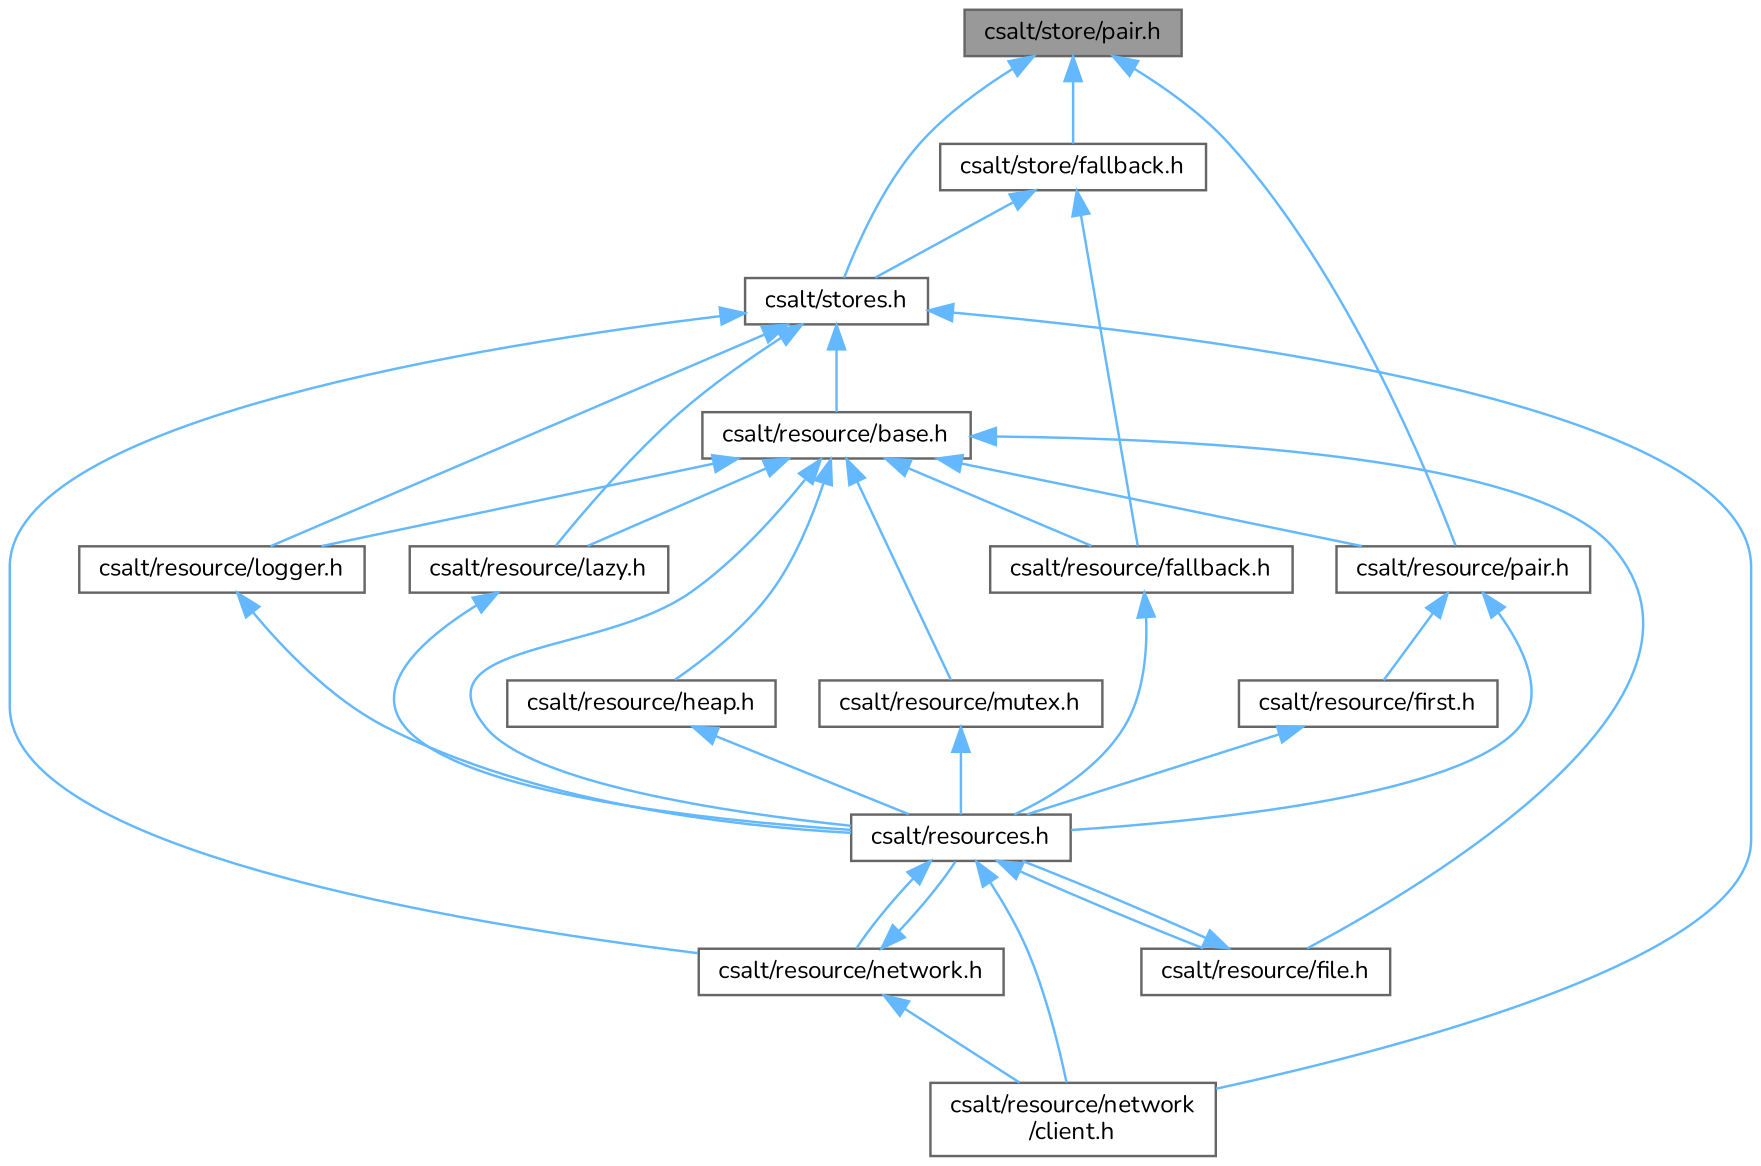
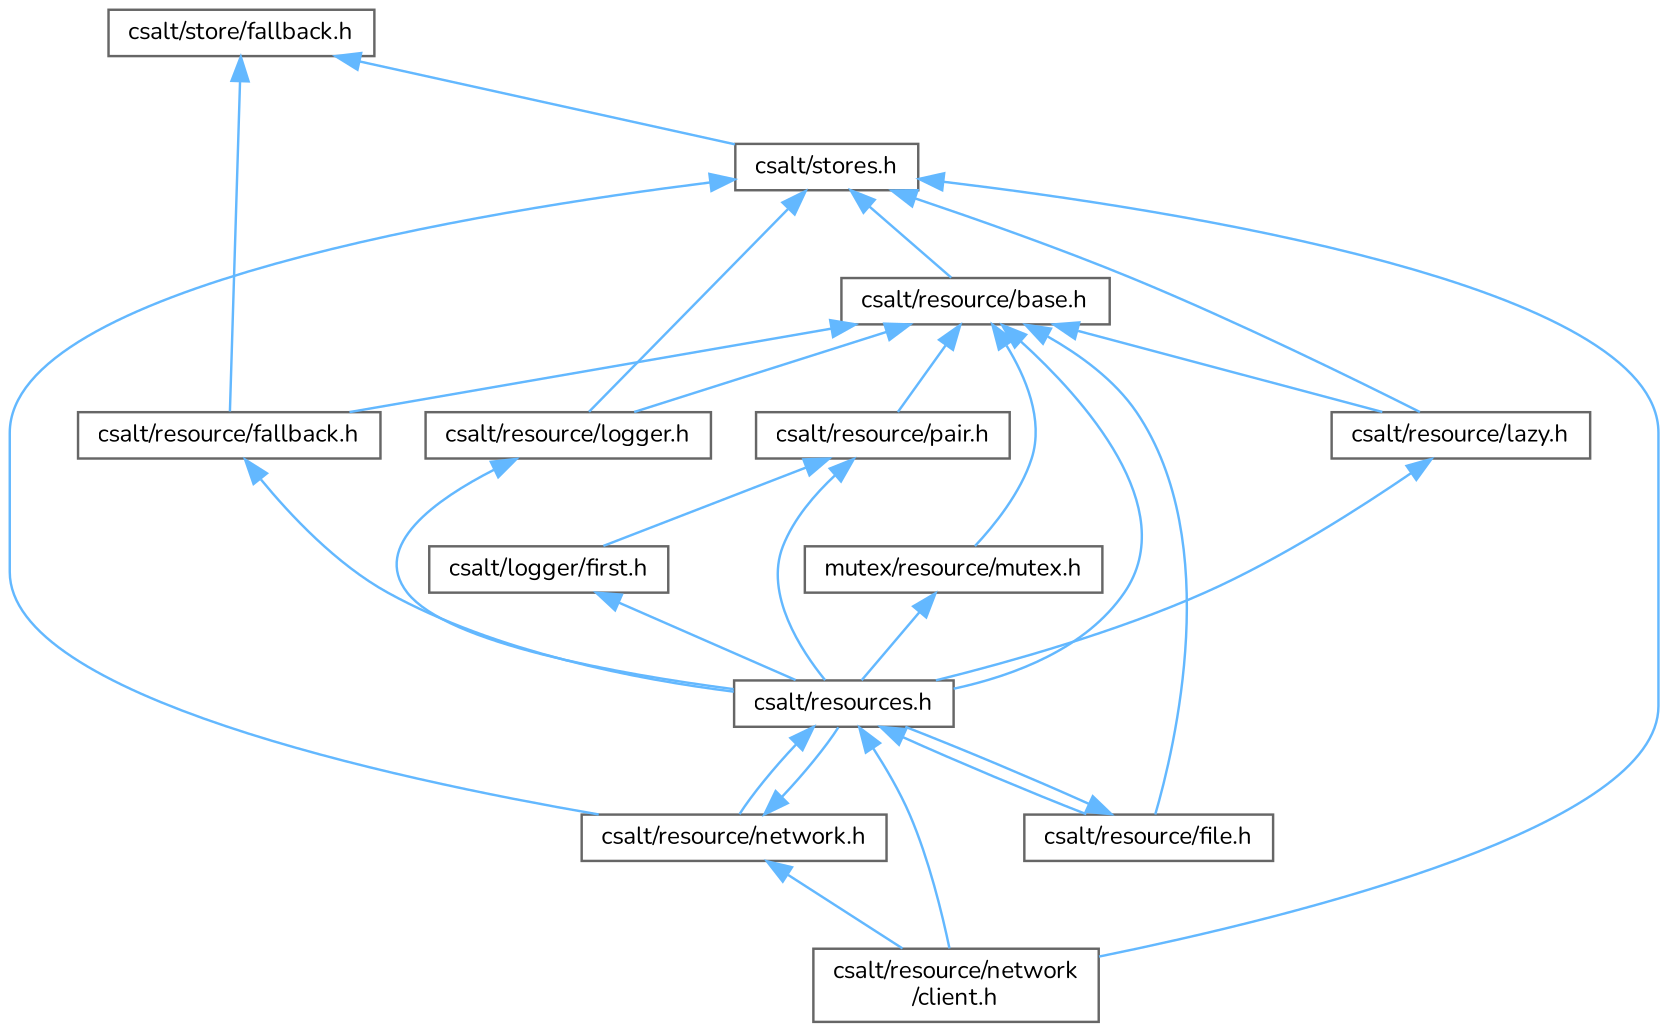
node "csalt/store/pair.h": removed
node "csalt/resource/heap.h": removed
node "csalt/resource/mutex.h": label "csalt/resource/mutex.h" -> "mutex/resource/mutex.h"
node "csalt/resource/first.h": label "csalt/resource/first.h" -> "csalt/logger/first.h"
